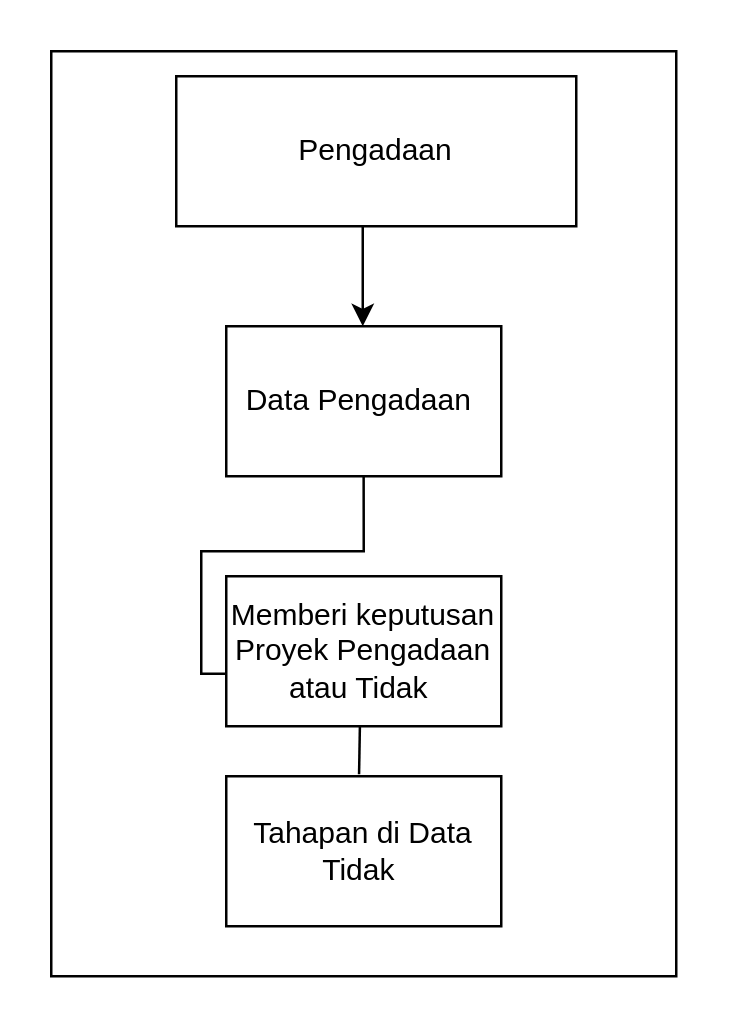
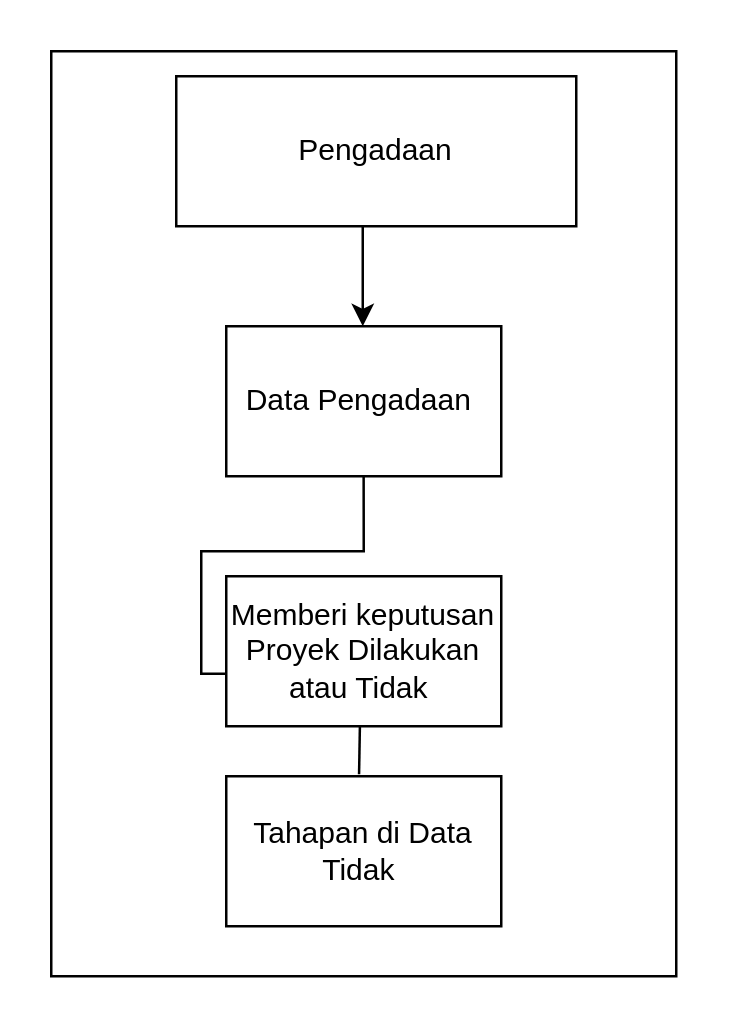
node "Memberi keputusan Proyek Pengadaan atau Tidak": label "Memberi keputusan Proyek Pengadaan atau Tidak" -> "Memberi keputusan Proyek Dilakukan atau Tidak"
